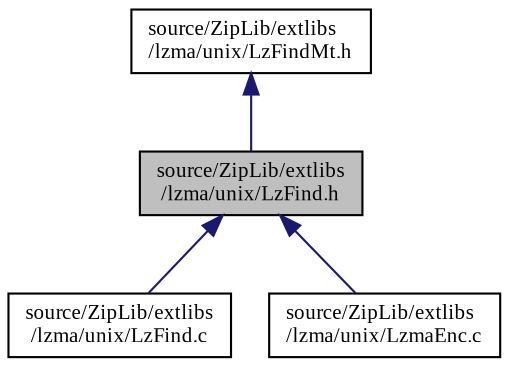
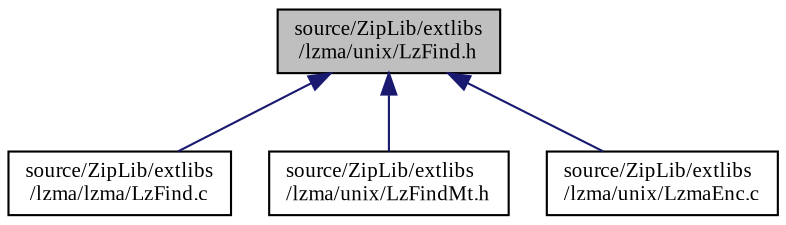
edge "source/ZipLib/extlibs /lzma/unix/LzFind.h" -> "source/ZipLib/extlibs /lzma/unix/LzFindMt.h": reversed
node "source/ZipLib/extlibs /lzma/unix/LzFind.c": label "source/ZipLib/extlibs /lzma/unix/LzFind.c" -> "source/ZipLib/extlibs /lzma/lzma/LzFind.c"
